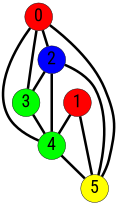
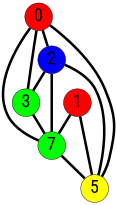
node "4": label "4" -> "7"
